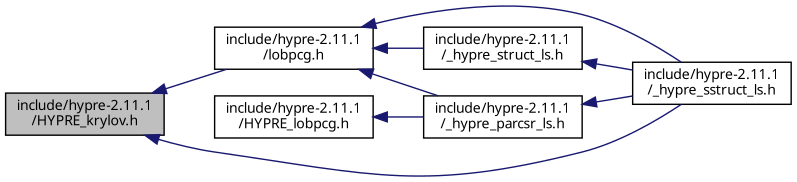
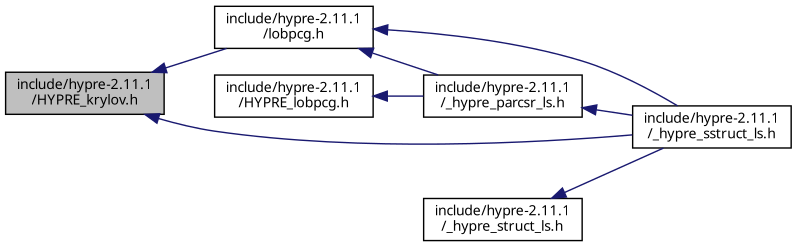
edge "include/hypre-2.11.1 /_hypre_struct_ls.h" -> "include/hypre-2.11.1 /lobpcg.h": removed
